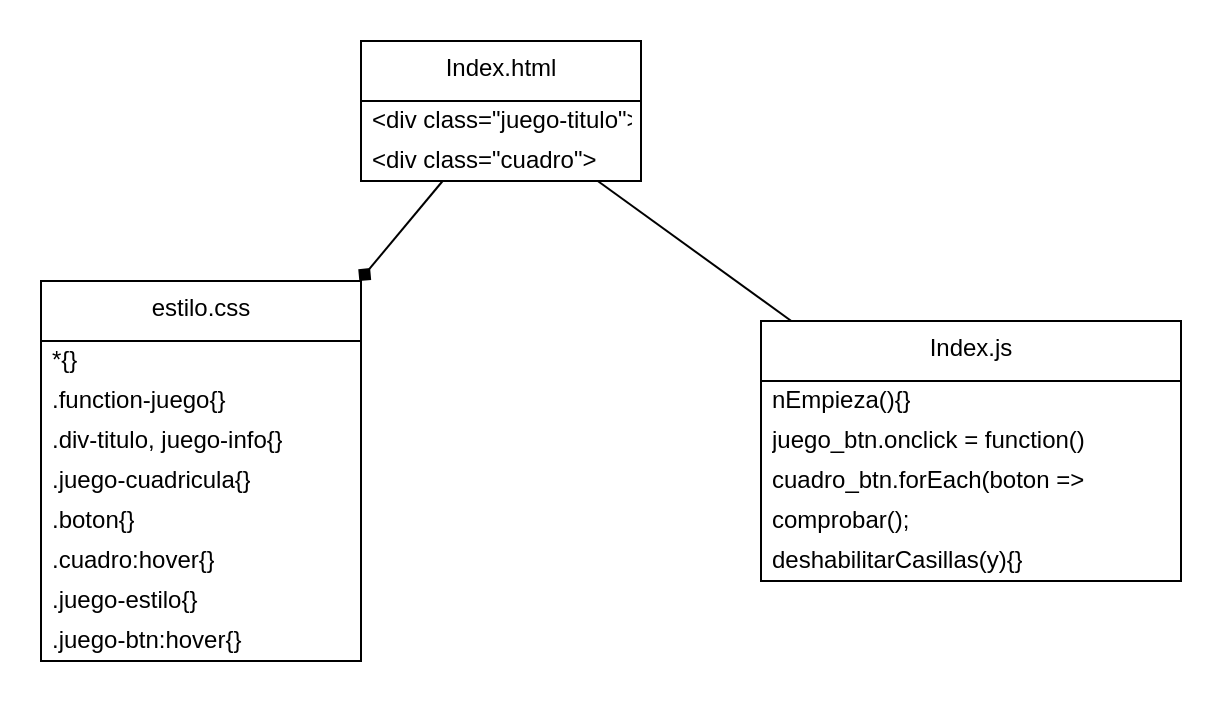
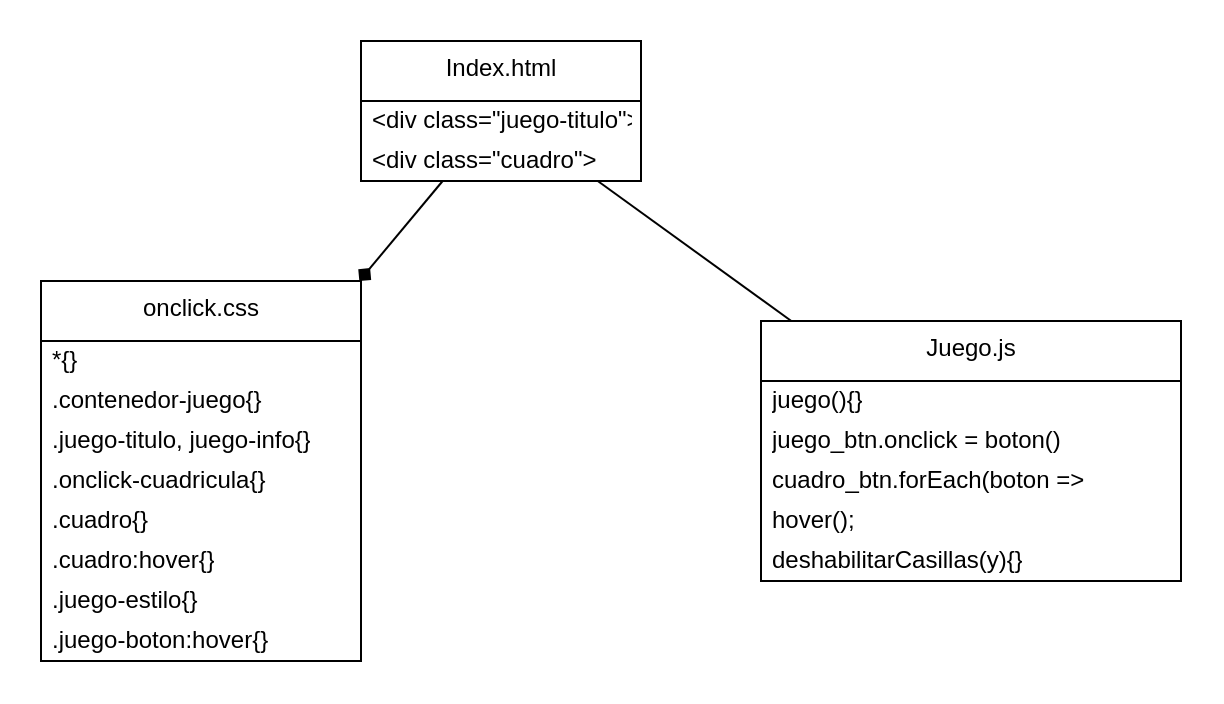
node "estilo.css": label "estilo.css" -> "onclick.css"
node "Index.js": label "Index.js" -> "Juego.js"
node ".function-juego{}": label ".function-juego{}" -> ".contenedor-juego{}"
node "nEmpieza(){}": label "nEmpieza(){}" -> "juego(){}"
node ".div-titulo, juego-info{}": label ".div-titulo, juego-info{}" -> ".juego-titulo, juego-info{}"
node "juego_btn.onclick = function()": label "juego_btn.onclick = function()" -> "juego_btn.onclick = boton()"
node ".juego-cuadricula{}": label ".juego-cuadricula{}" -> ".onclick-cuadricula{}"
node ".boton{}": label ".boton{}" -> ".cuadro{}"
node "comprobar();": label "comprobar();" -> "hover();"
node ".juego-btn:hover{}": label ".juego-btn:hover{}" -> ".juego-boton:hover{}"
